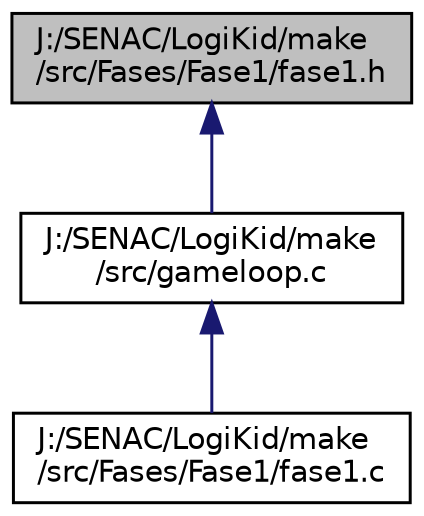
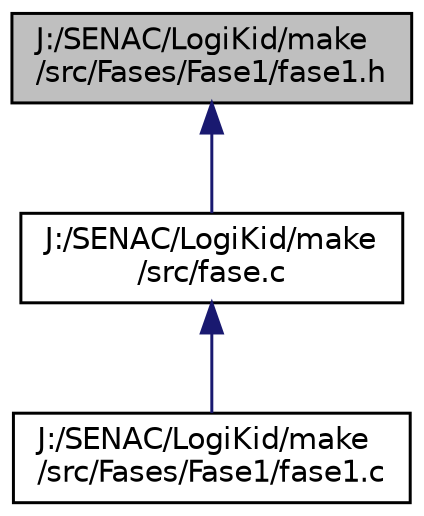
node "J:/SENAC/LogiKid/make /src/gameloop.c": label "J:/SENAC/LogiKid/make /src/gameloop.c" -> "J:/SENAC/LogiKid/make /src/fase.c"
